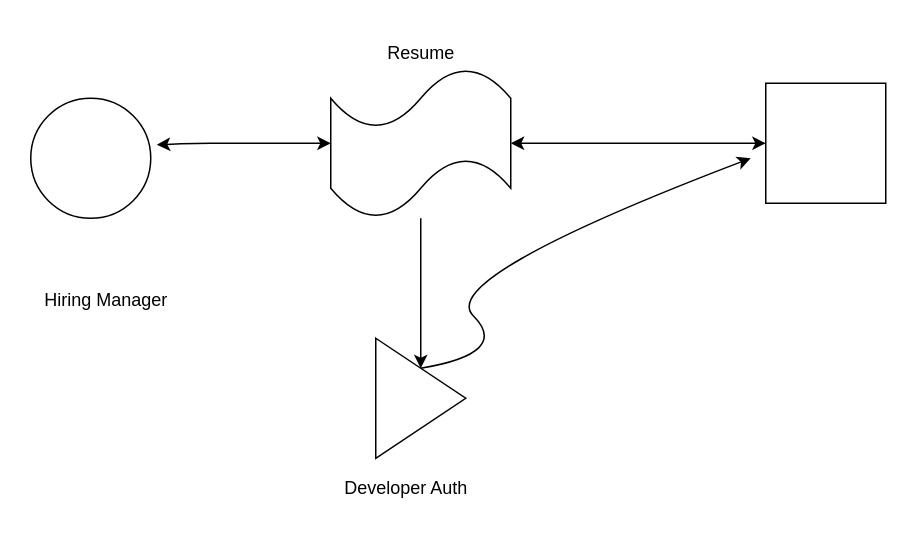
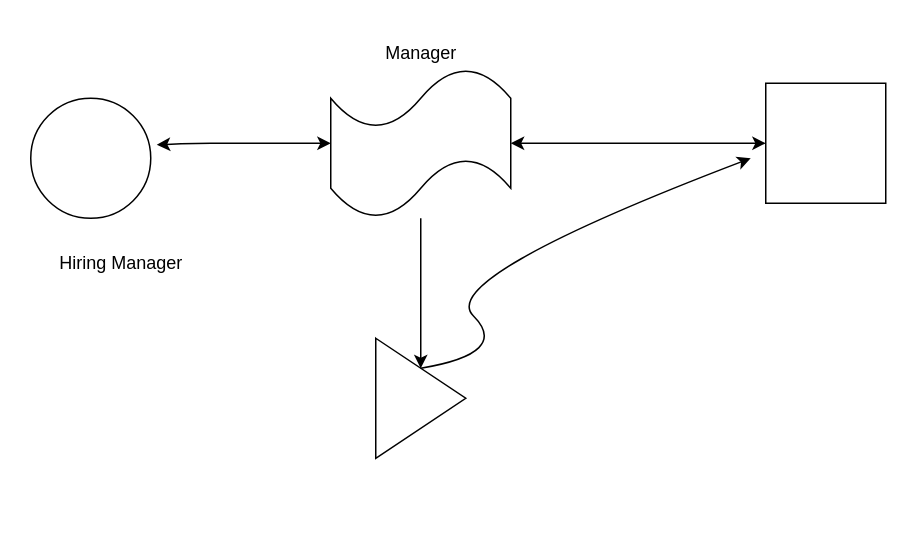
node "Resume": label "Resume" -> "Manager"
node "Hiring Manager": moved (106, 301) -> (121, 263)
node "Developer Auth": removed
